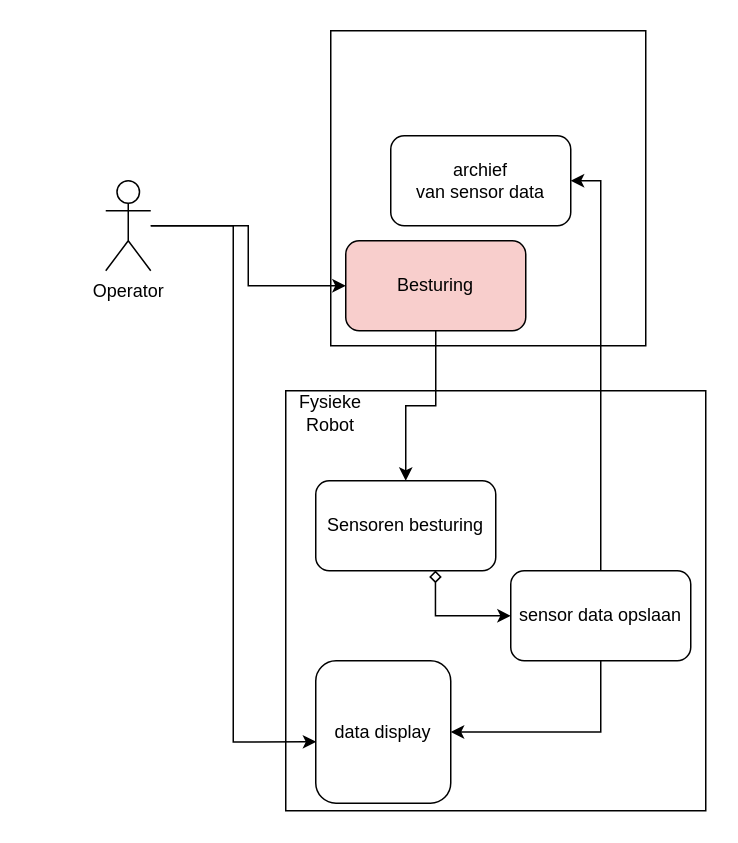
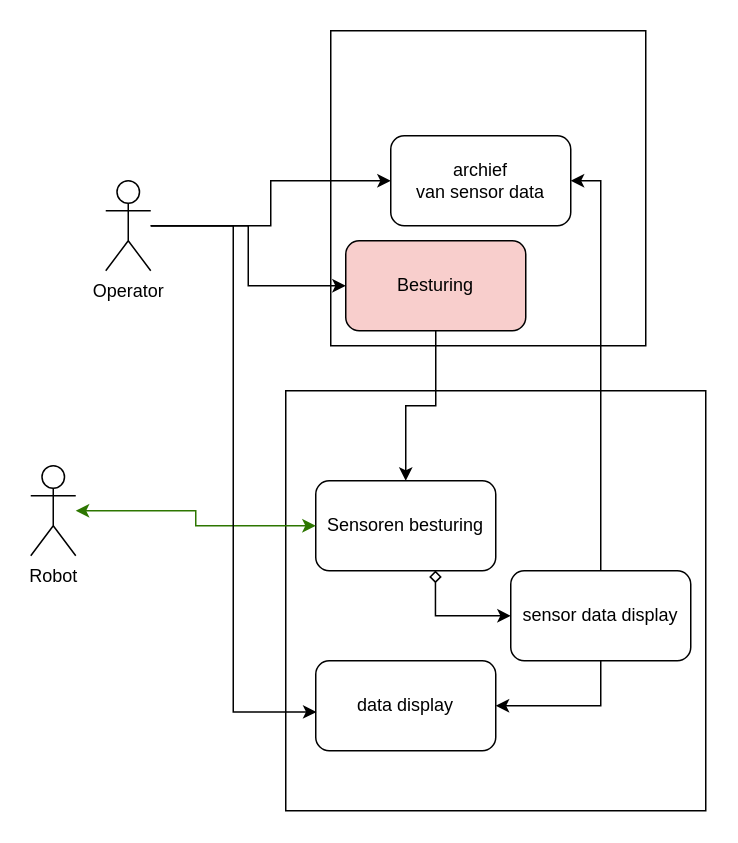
edge "Operator" -> "archief van sensor data": added
node "Fysieke Robot": removed
node "Robot": added
edge "Robot" -- "Sensoren besturing": added
node "sensor data opslaan": label "sensor data opslaan" -> "sensor data display"
node "data display": size 135x143 -> 180x90
